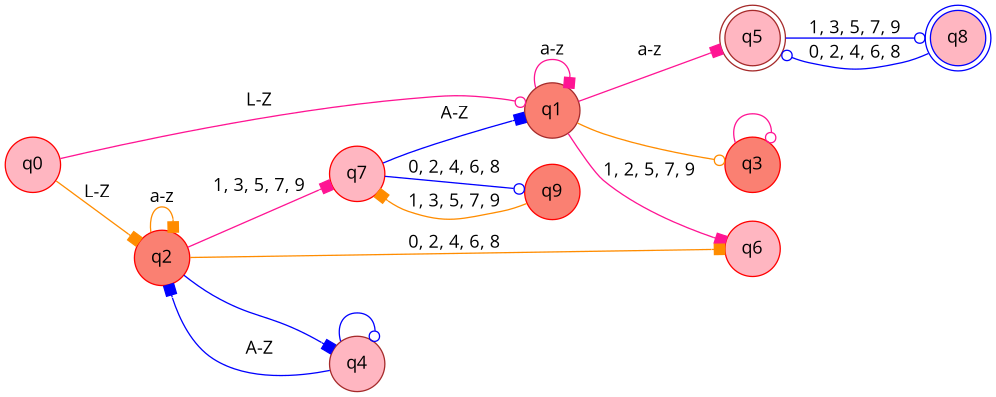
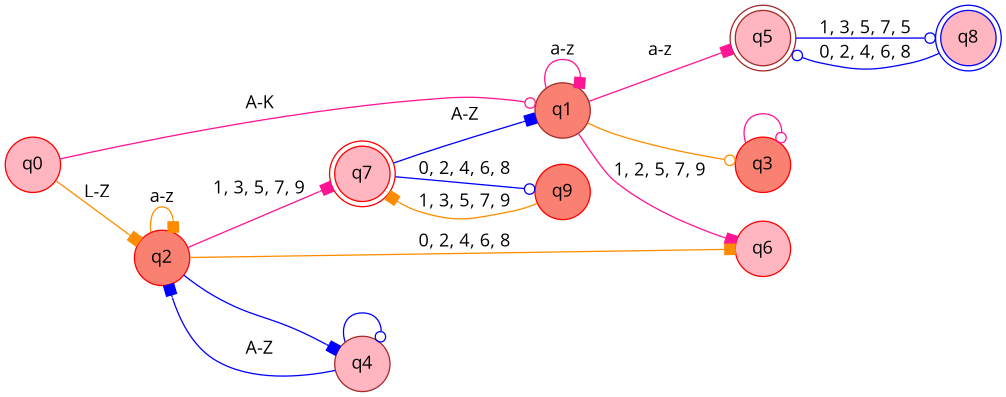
edge "q5" -> "q8": label "1, 3, 5, 7, 9" -> "1, 3, 5, 7, 5"
edge "q0" -> "q1": label "L-Z" -> "A-K"
node "q7": shape circle -> doublecircle
